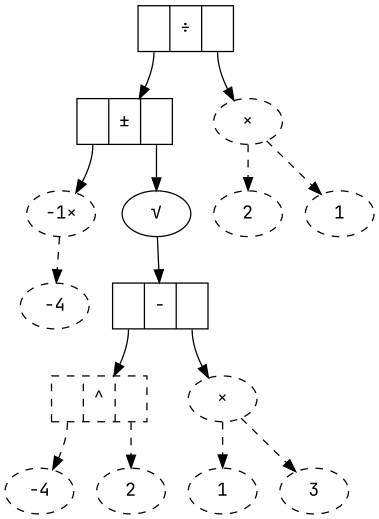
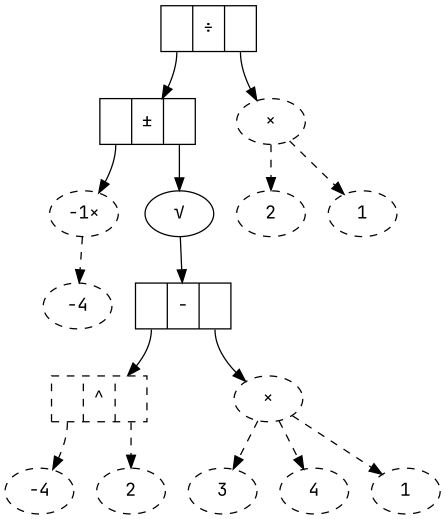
node "4": added
